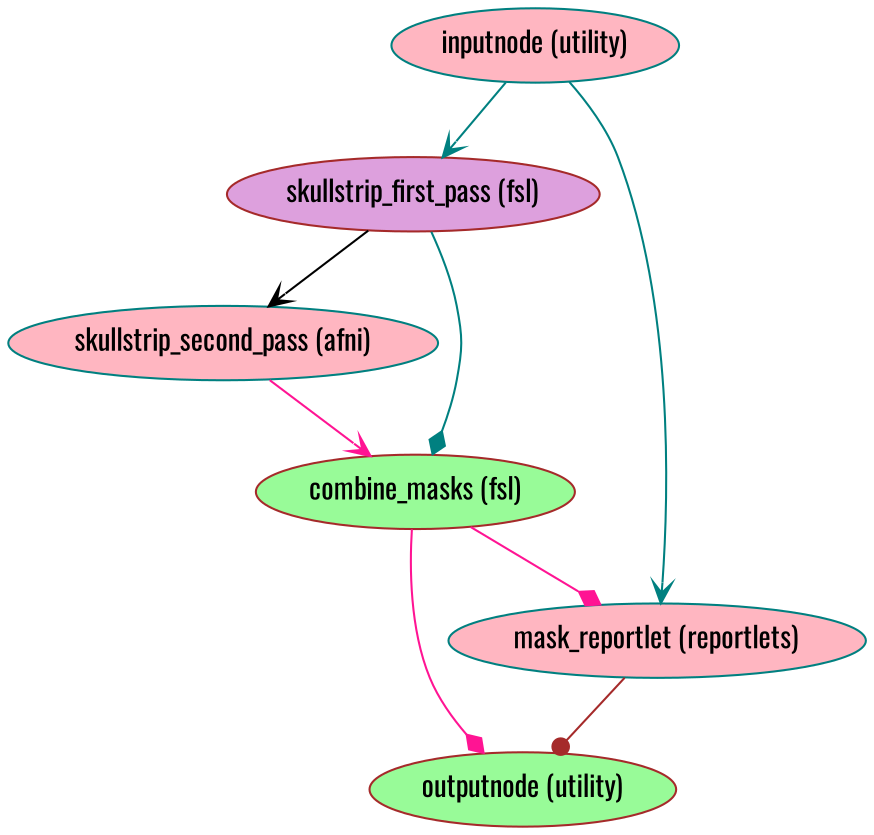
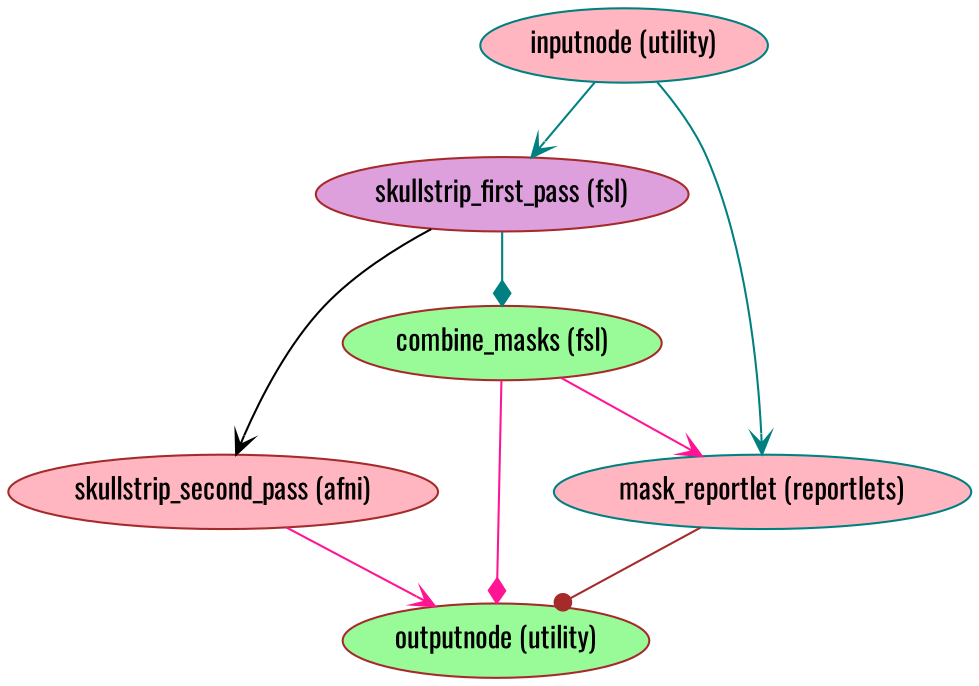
node "skullstrip_second_pass (afni)": color teal -> brown
edge "skullstrip_second_pass (afni)" -> "combine_masks (fsl)": now "skullstrip_second_pass (afni)" -> "outputnode (utility)"
edge "combine_masks (fsl)" -> "mask_reportlet (reportlets)": arrowhead diamond -> vee
